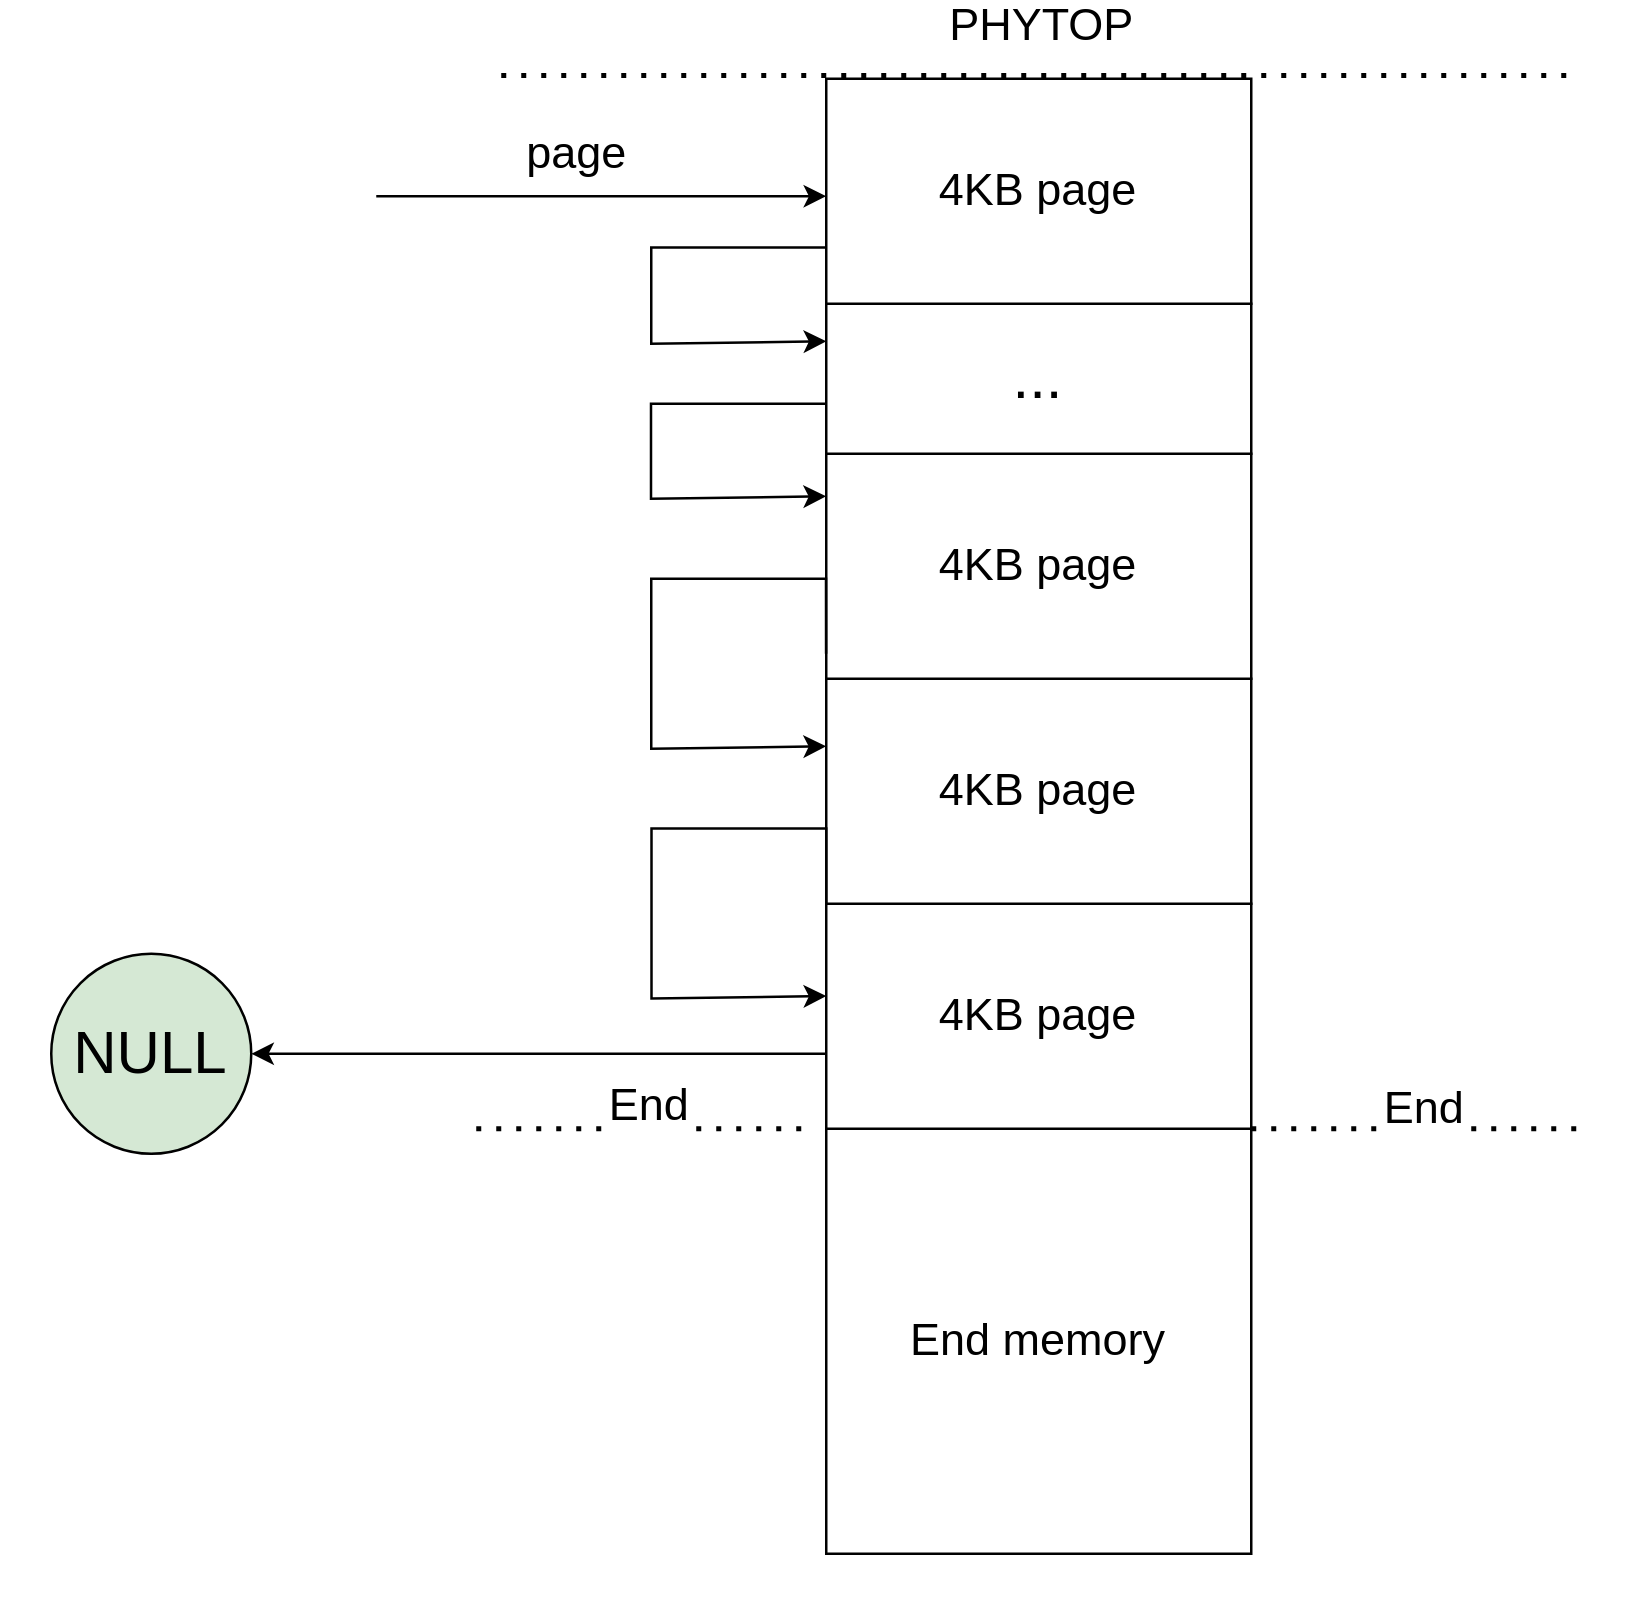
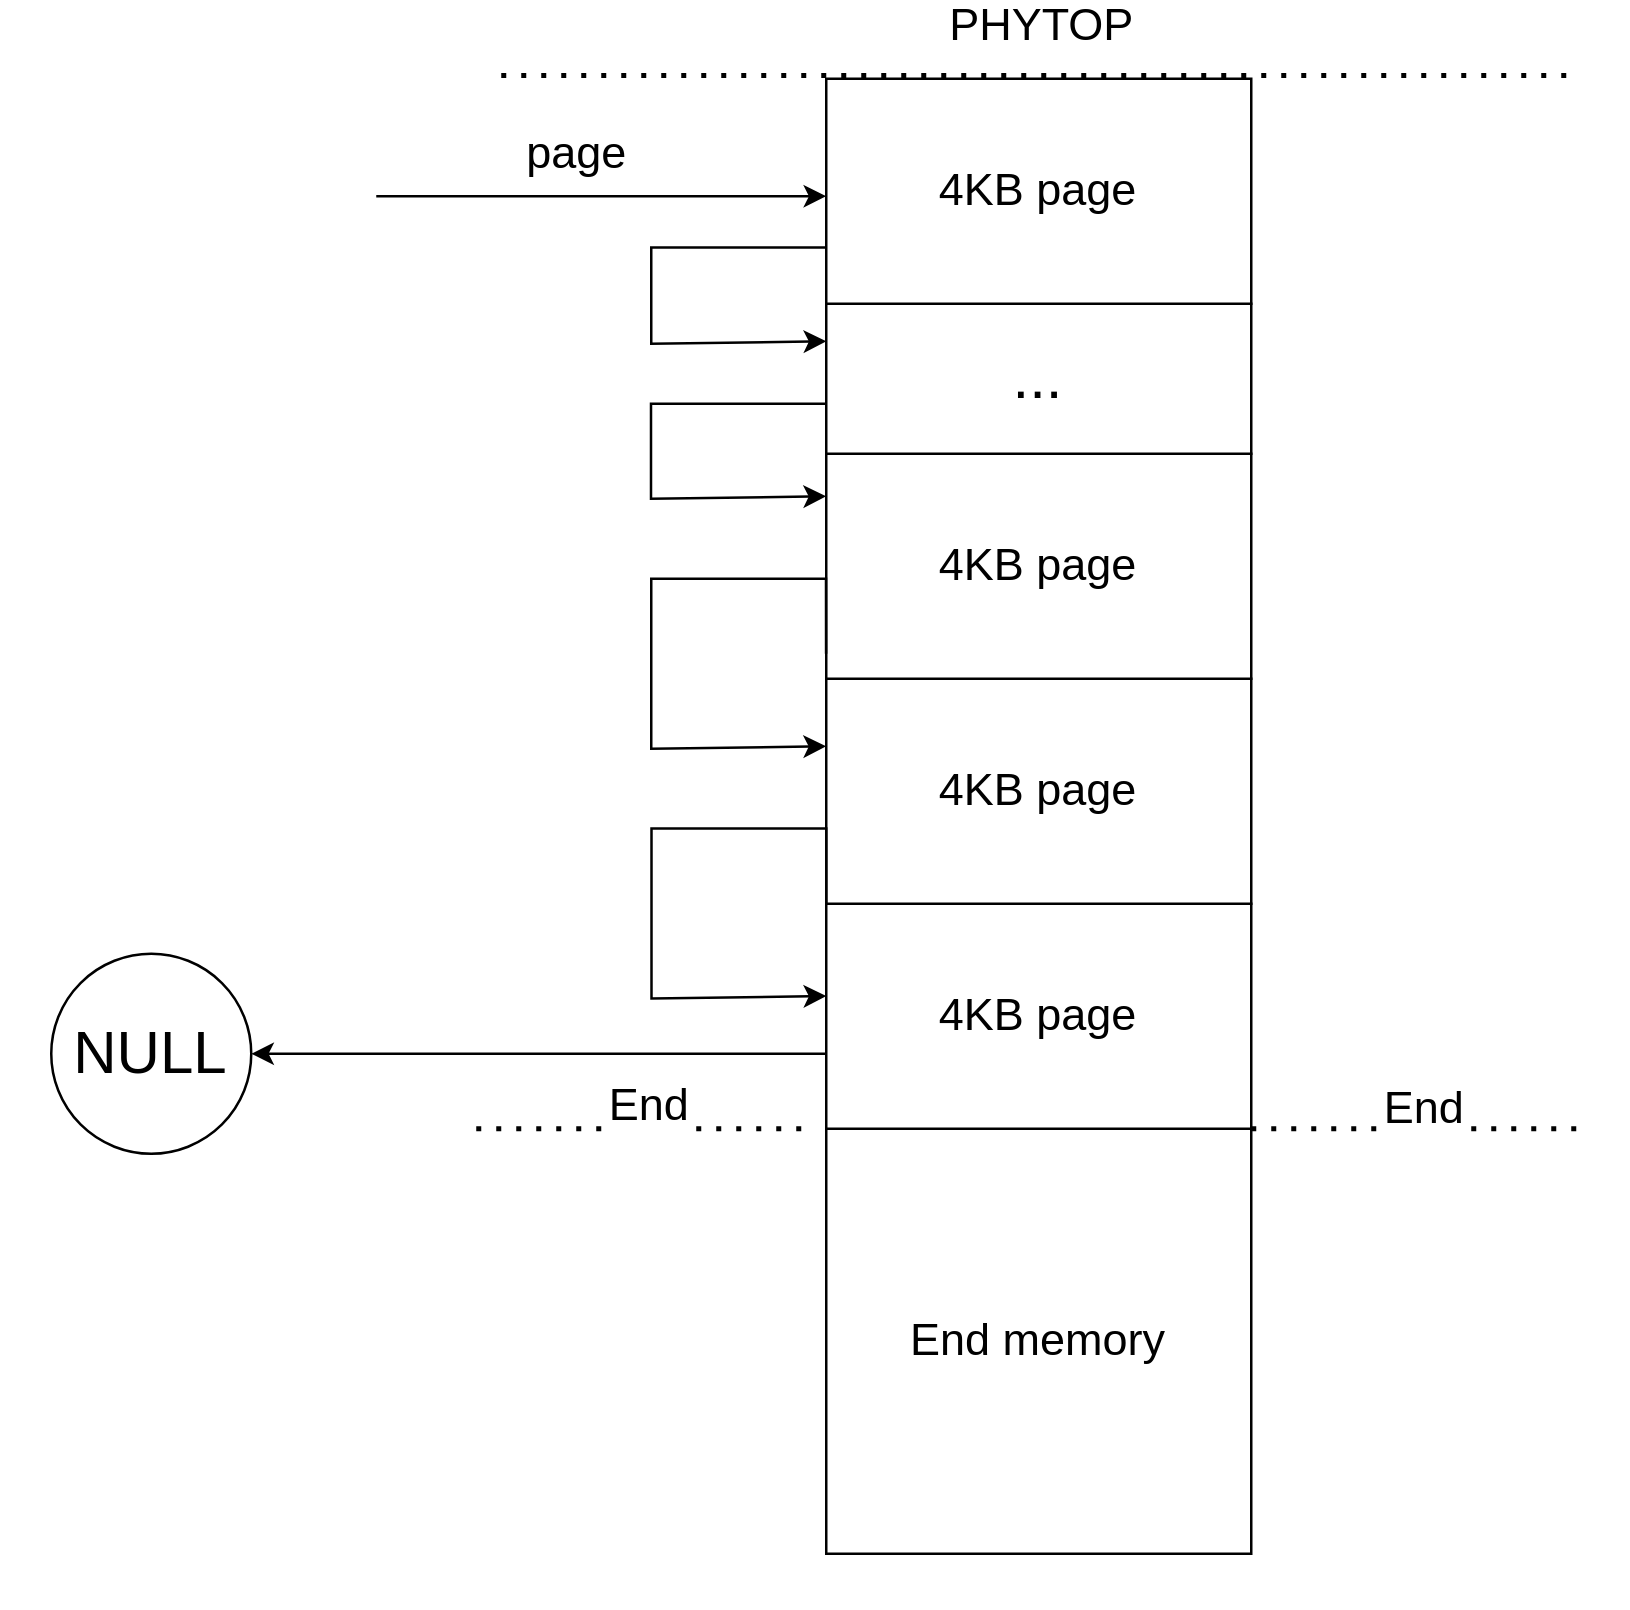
node "NULL": fillcolor #d5e8d4 -> #ffffff
